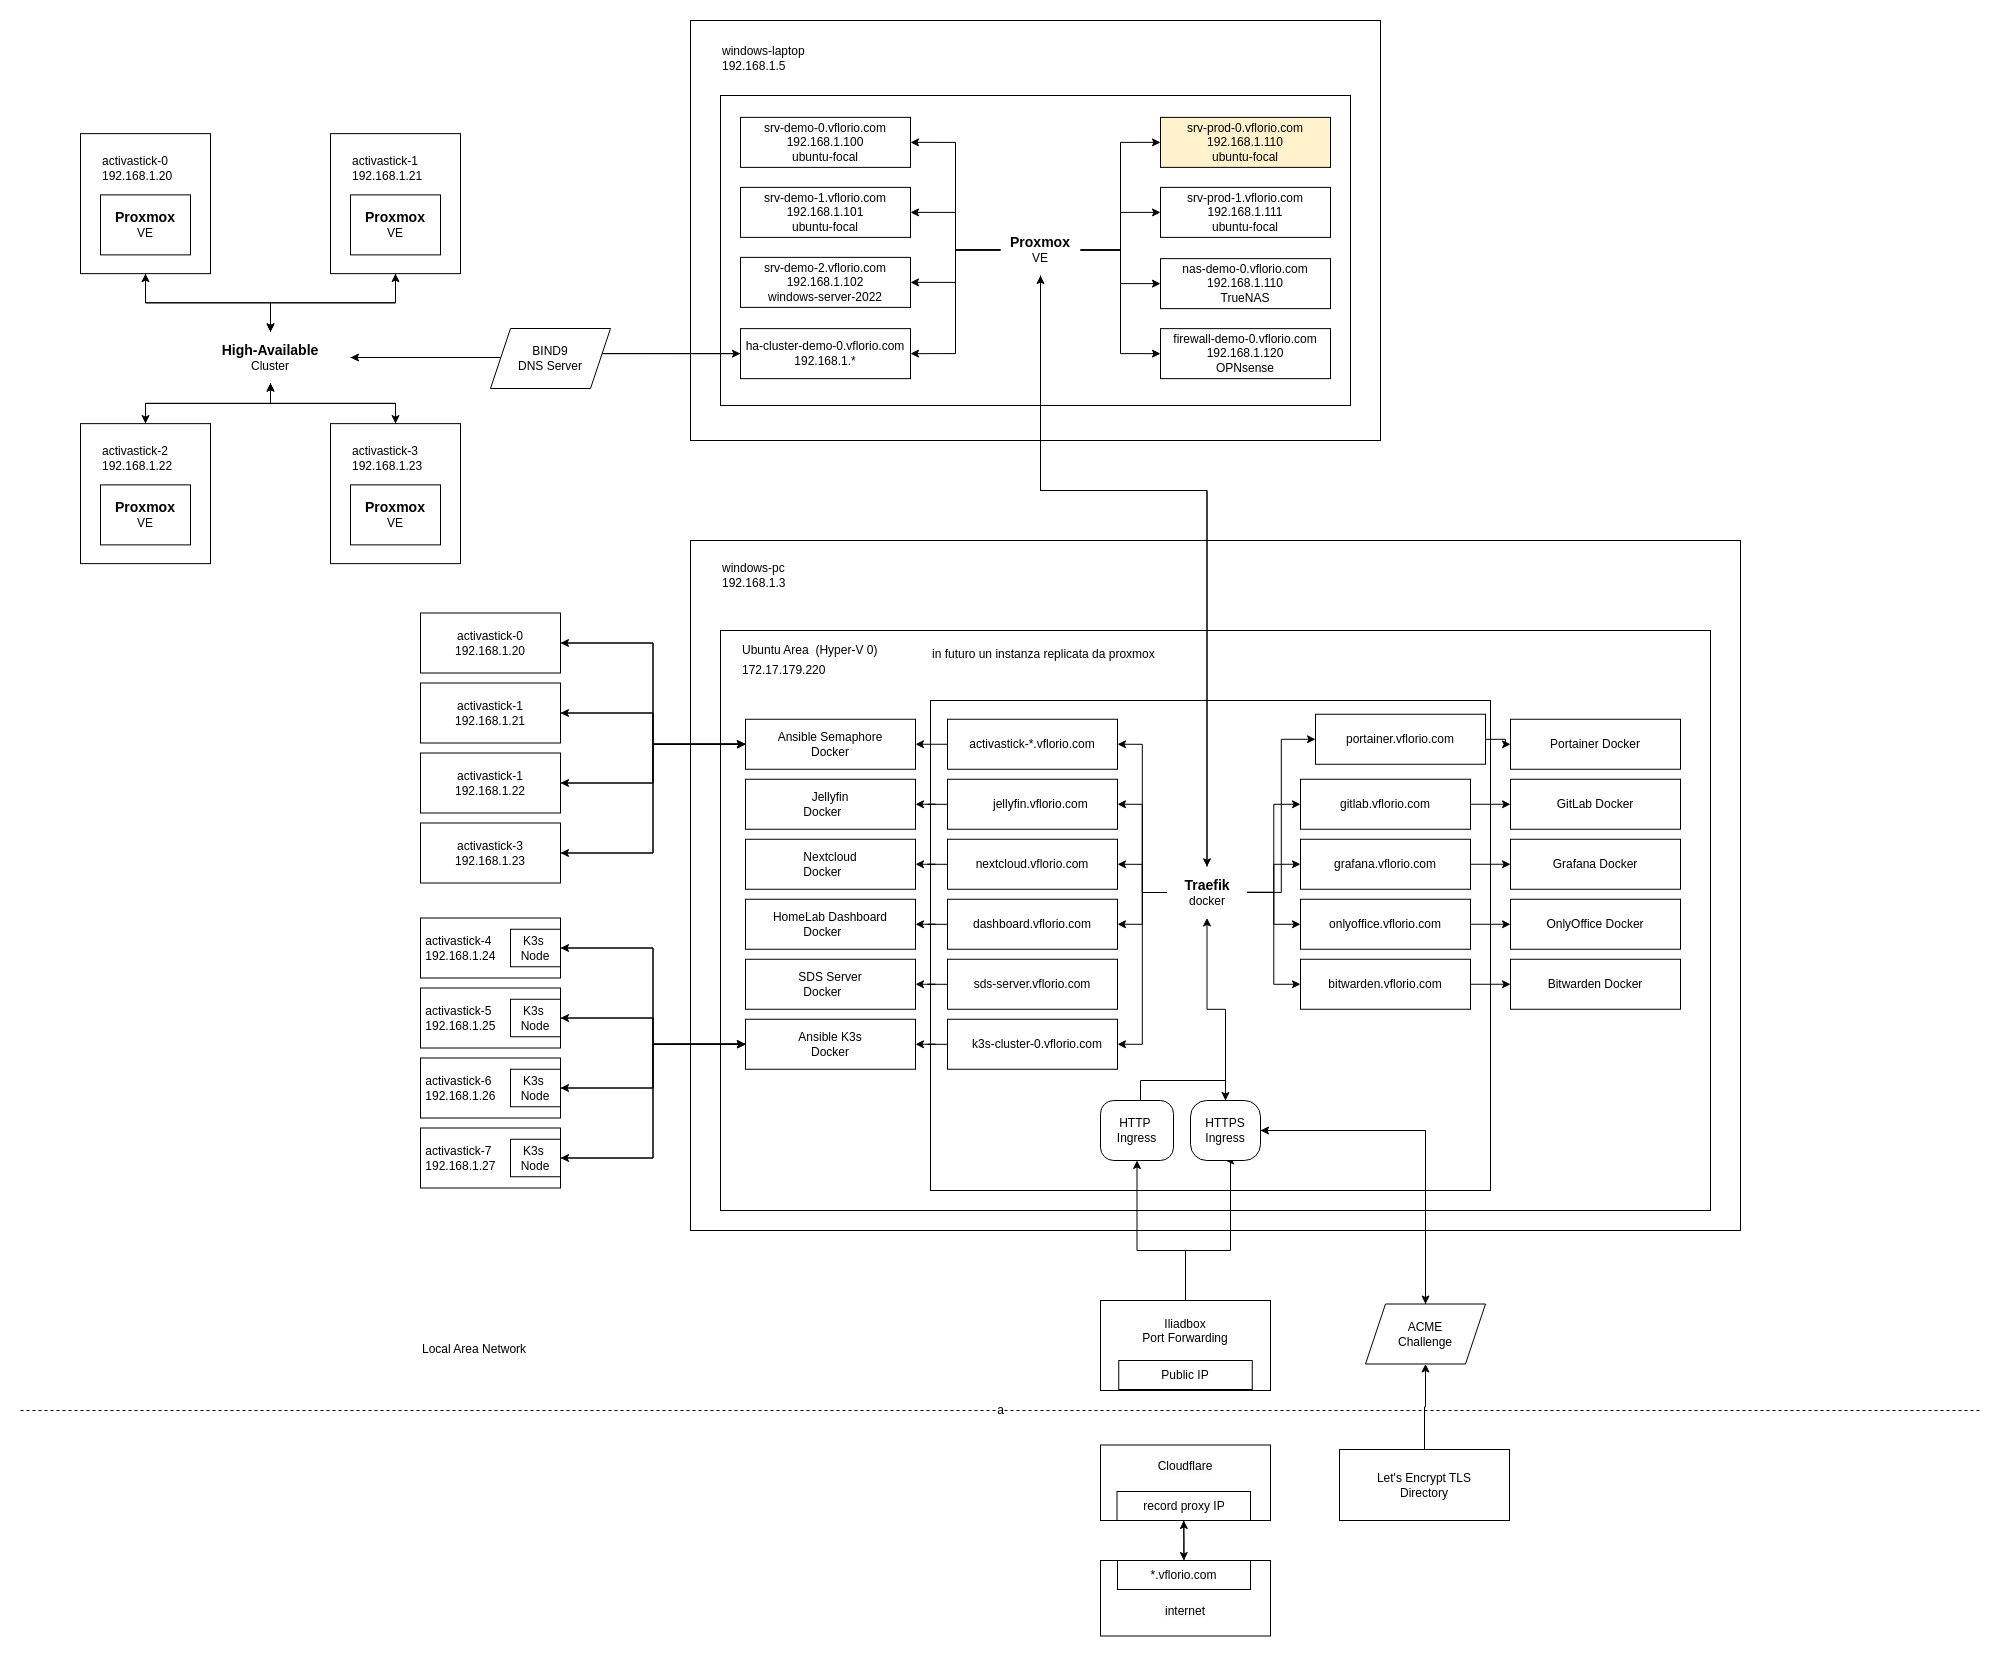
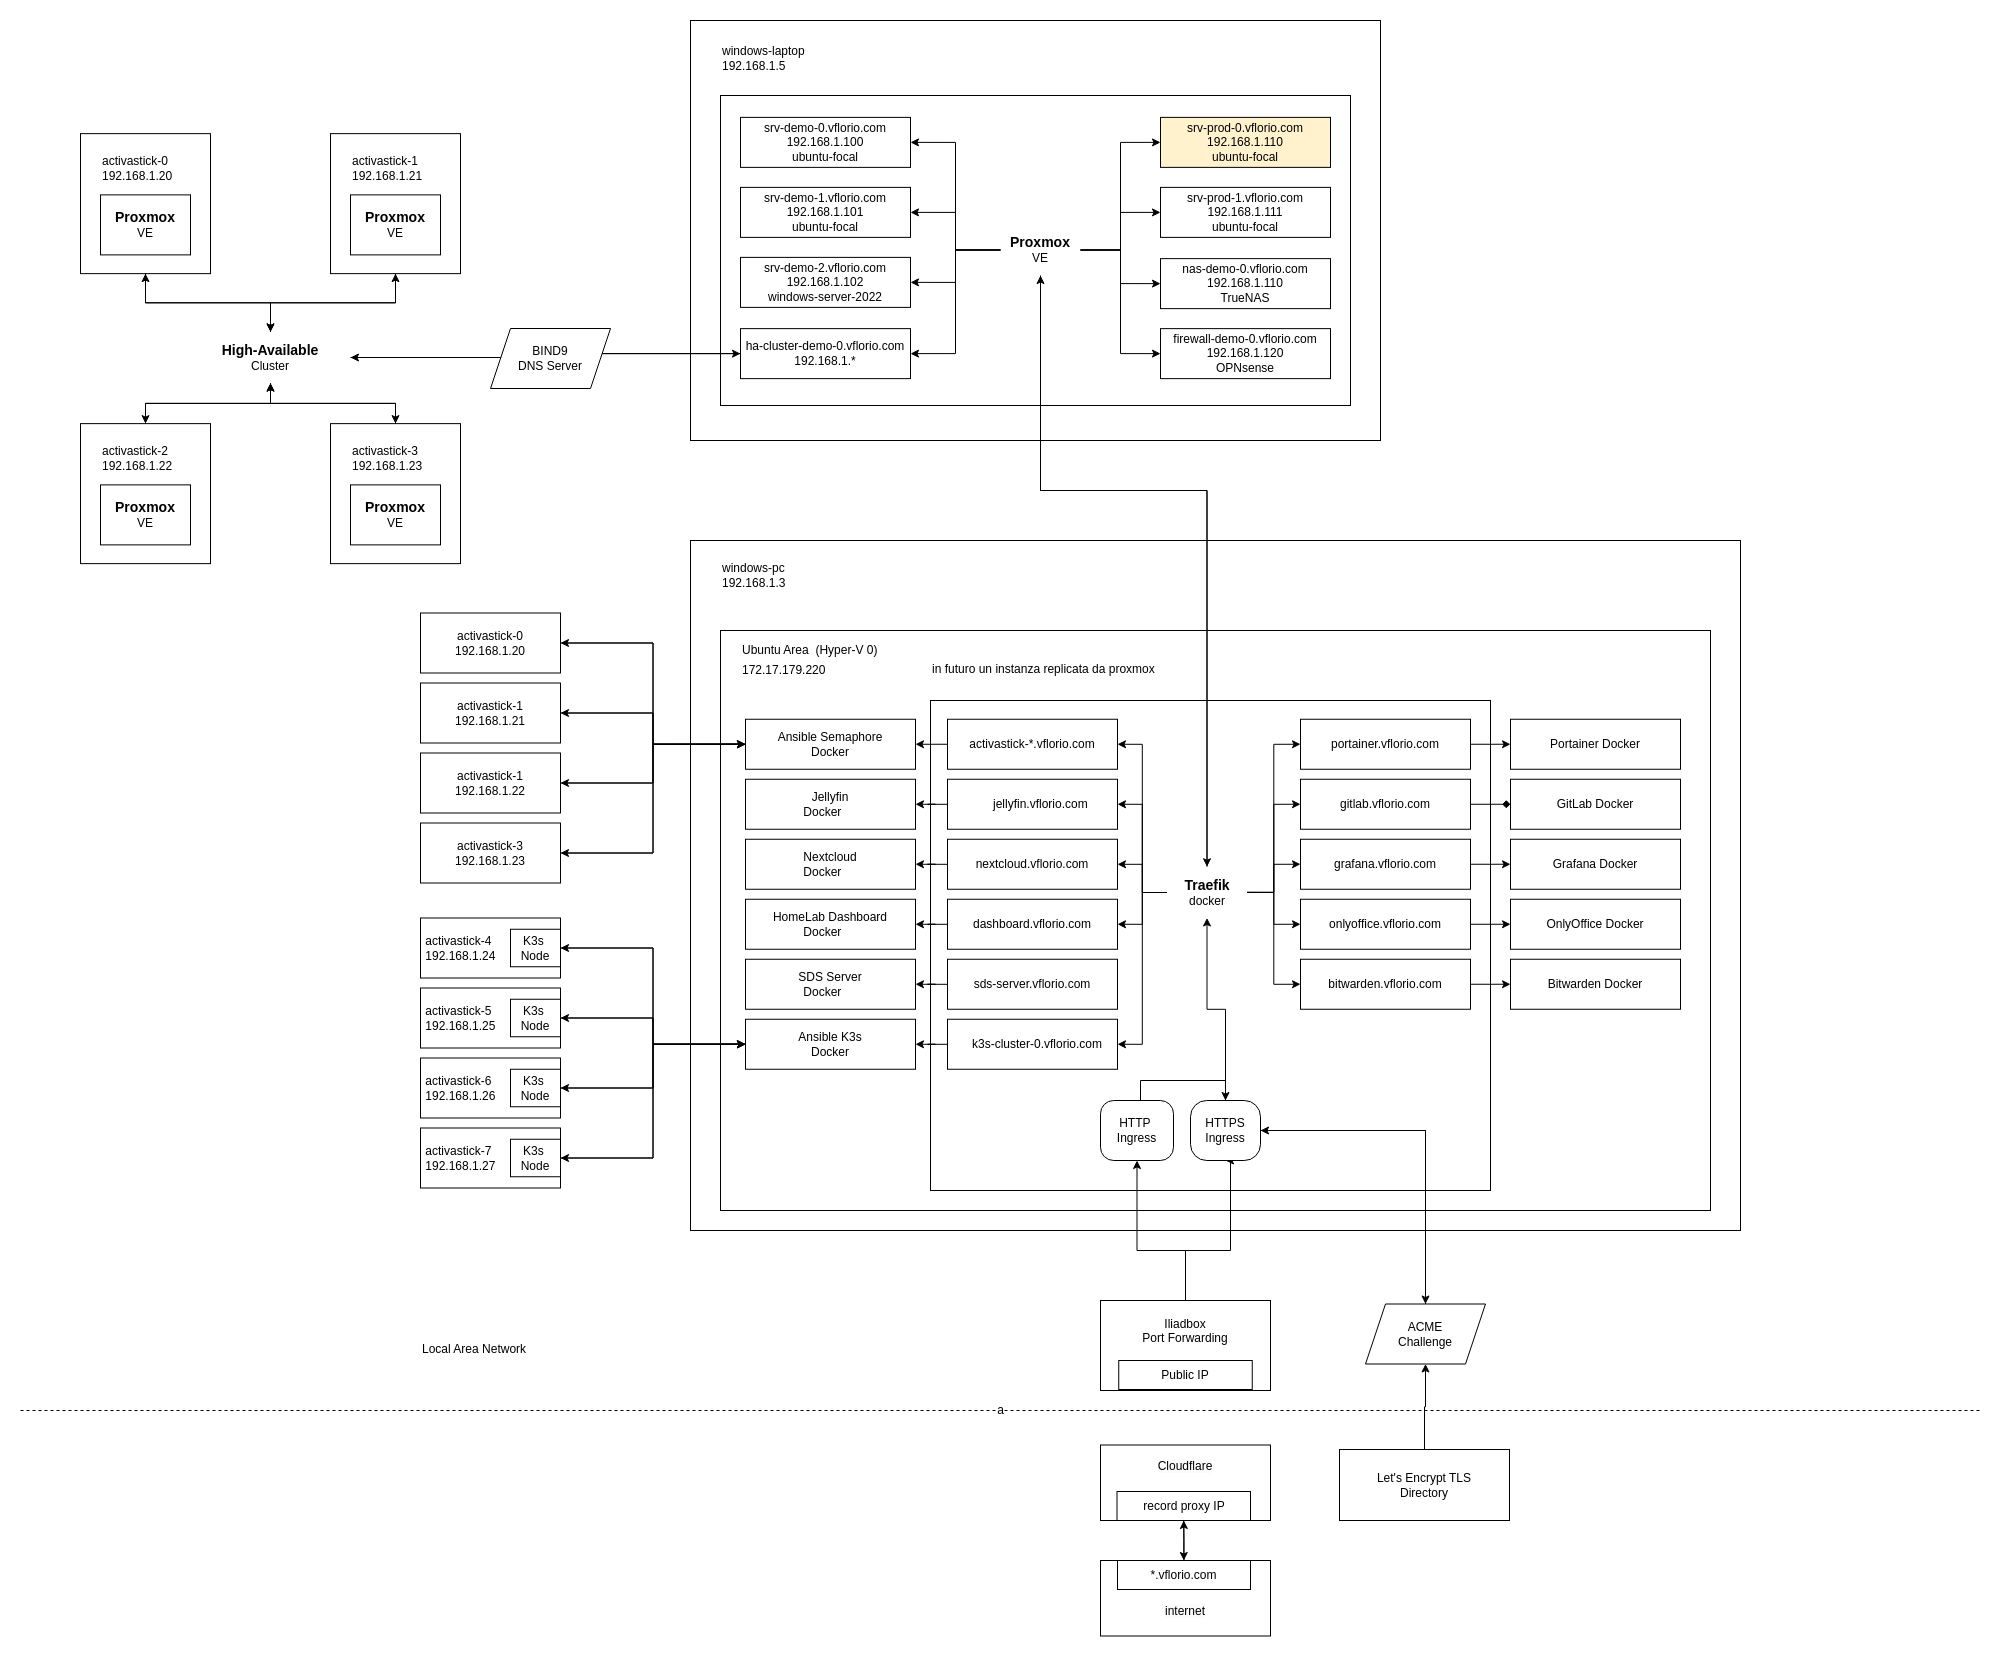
node "in futuro un instanza replicata da proxmox": moved (1066, 654) -> (1066, 669)
node "portainer.vflorio.com": moved (1401, 739) -> (1386, 744)
edge "gitlab.vflorio.com" -> "GitLab Docker": arrowhead classic -> diamond
